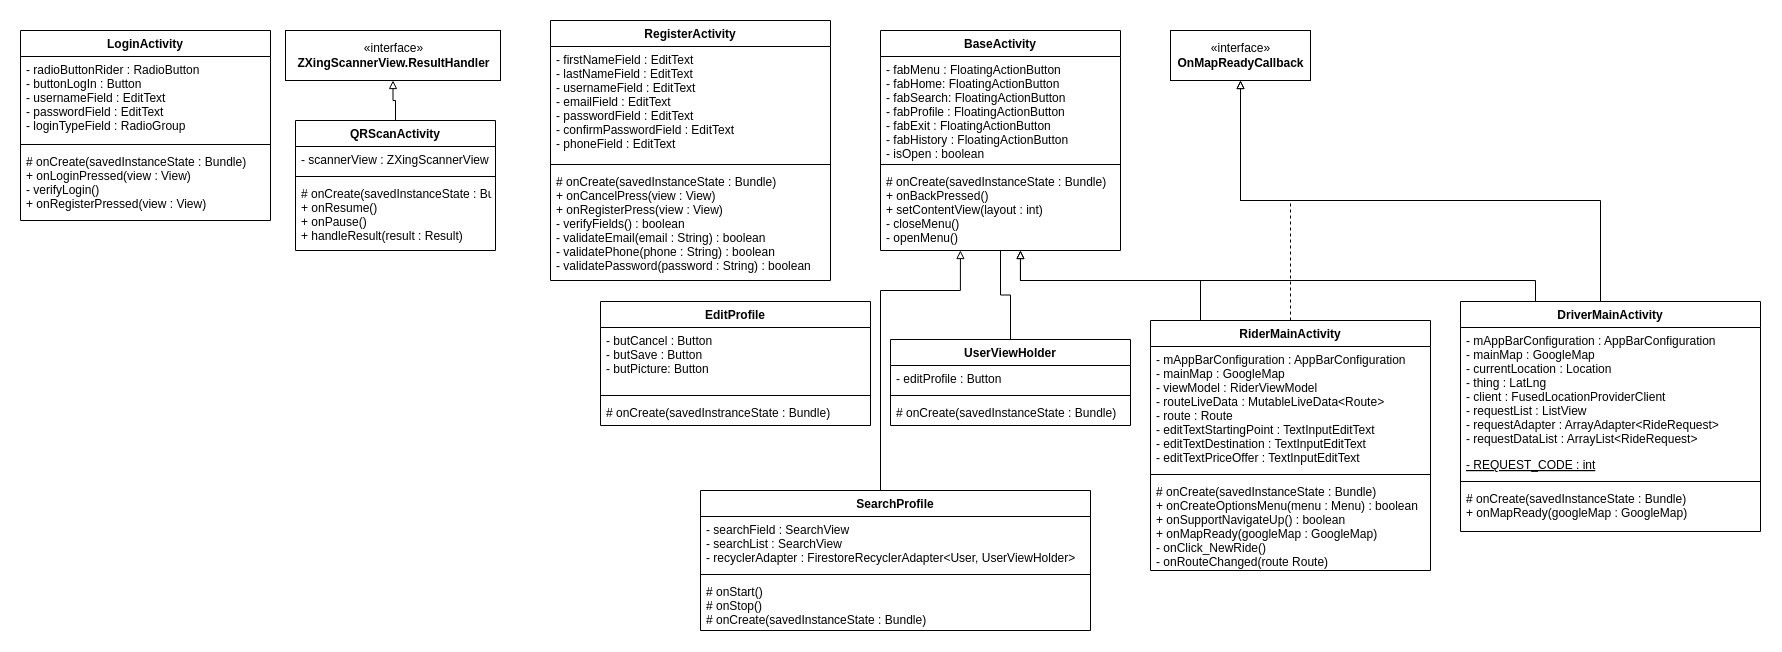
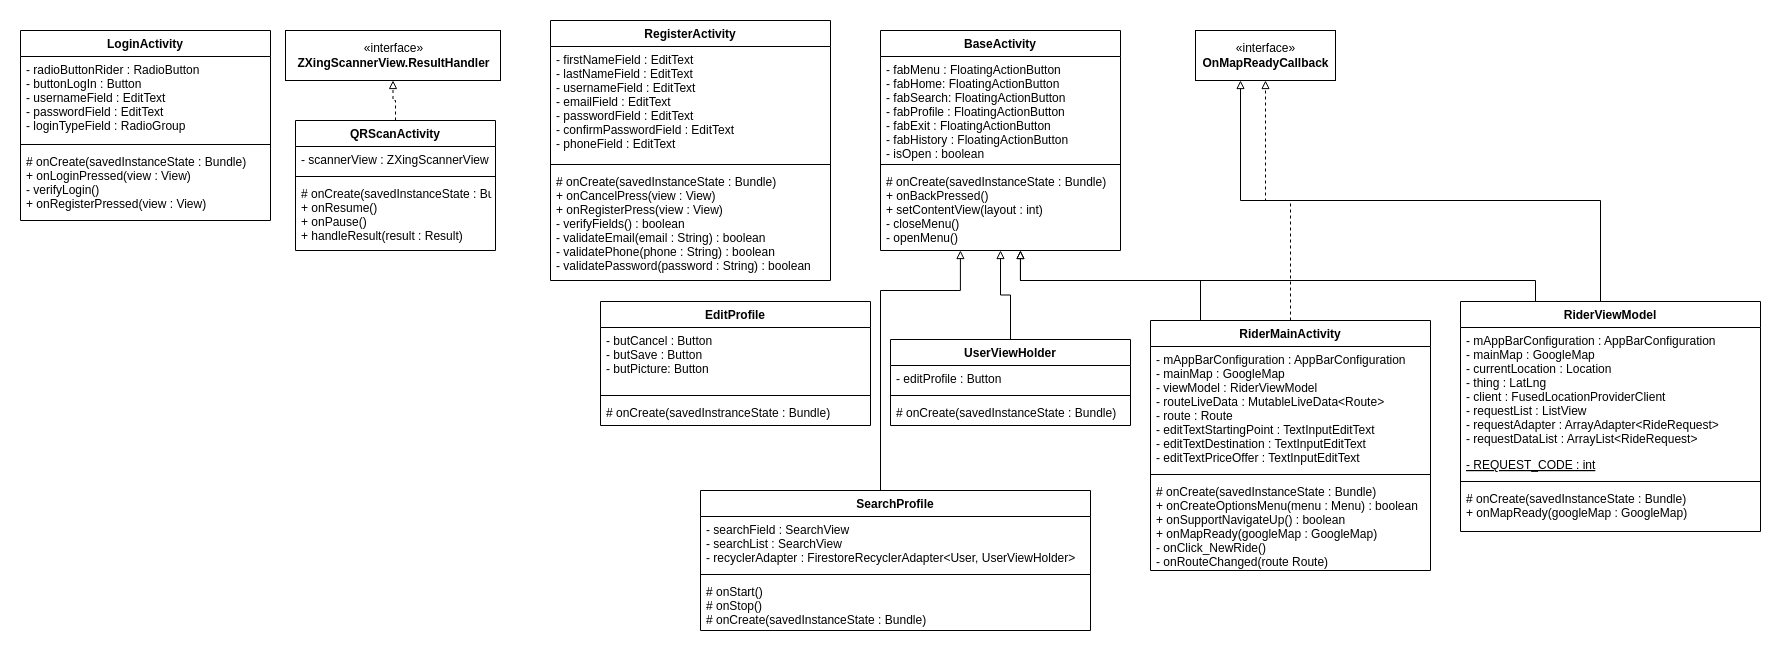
node "«interface» OnMapReadyCallback": moved (1241, 56) -> (1266, 56)
edge "QRScanActivity" -> "«interface» ZXingScannerView.ResultHandler": style solid -> dashed
edge "BaseActivity" -- "UserViewHolder": arrowhead none -> block
node "DriverMainActivity": label "DriverMainActivity" -> "RiderViewModel"
